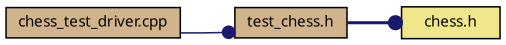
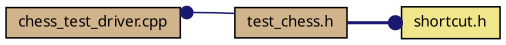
node "chess.h": label "chess.h" -> "shortcut.h"
edge "chess_test_driver.cpp" -> "test_chess.h": reversed
